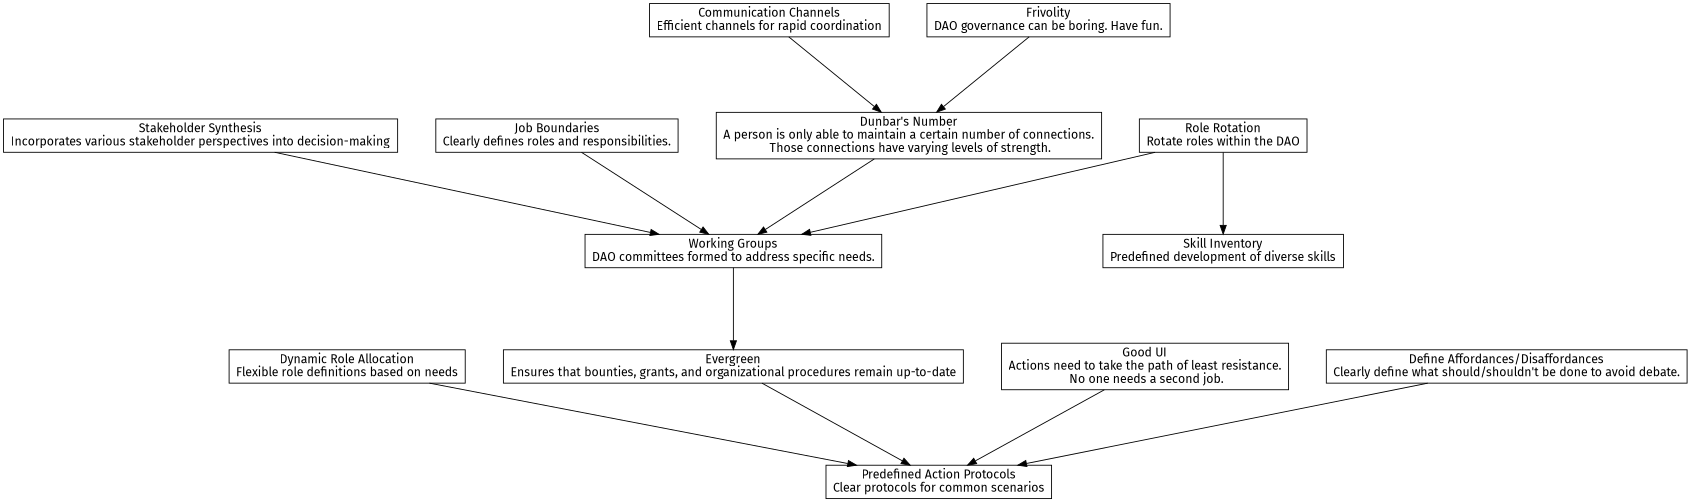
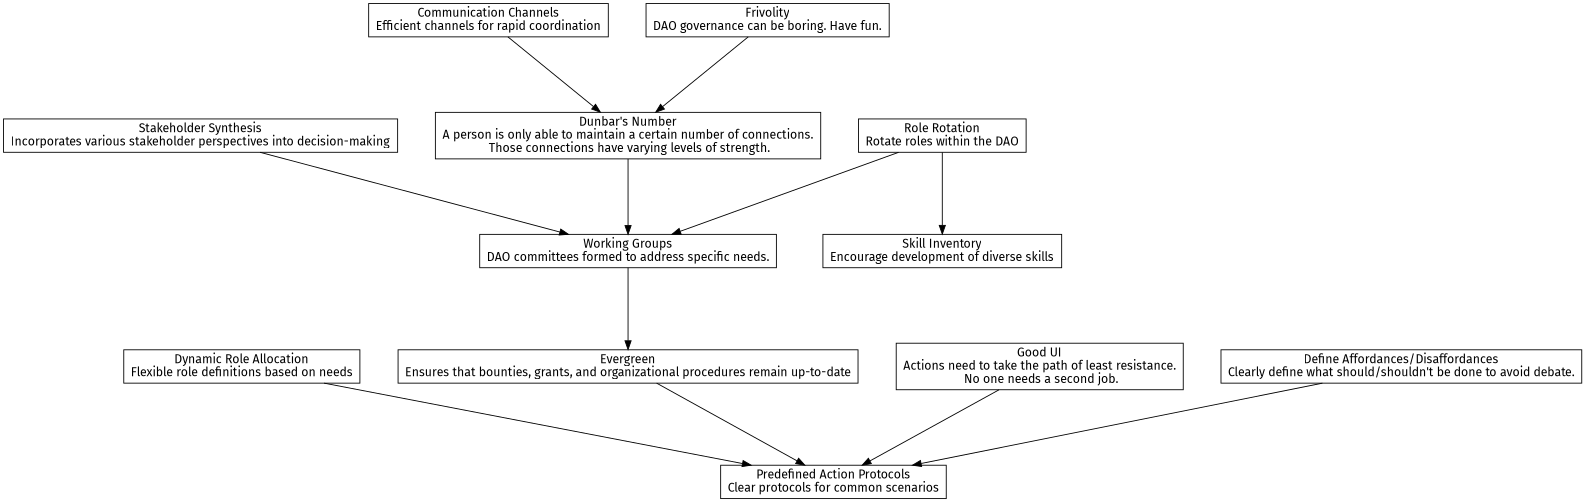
node "Job Boundaries Clearly defines roles and responsibilities.": removed
node "Skill Inventory Predefined development of diverse skills": label "Skill Inventory Predefined development of diverse skills" -> "Skill Inventory Encourage development of diverse skills"
